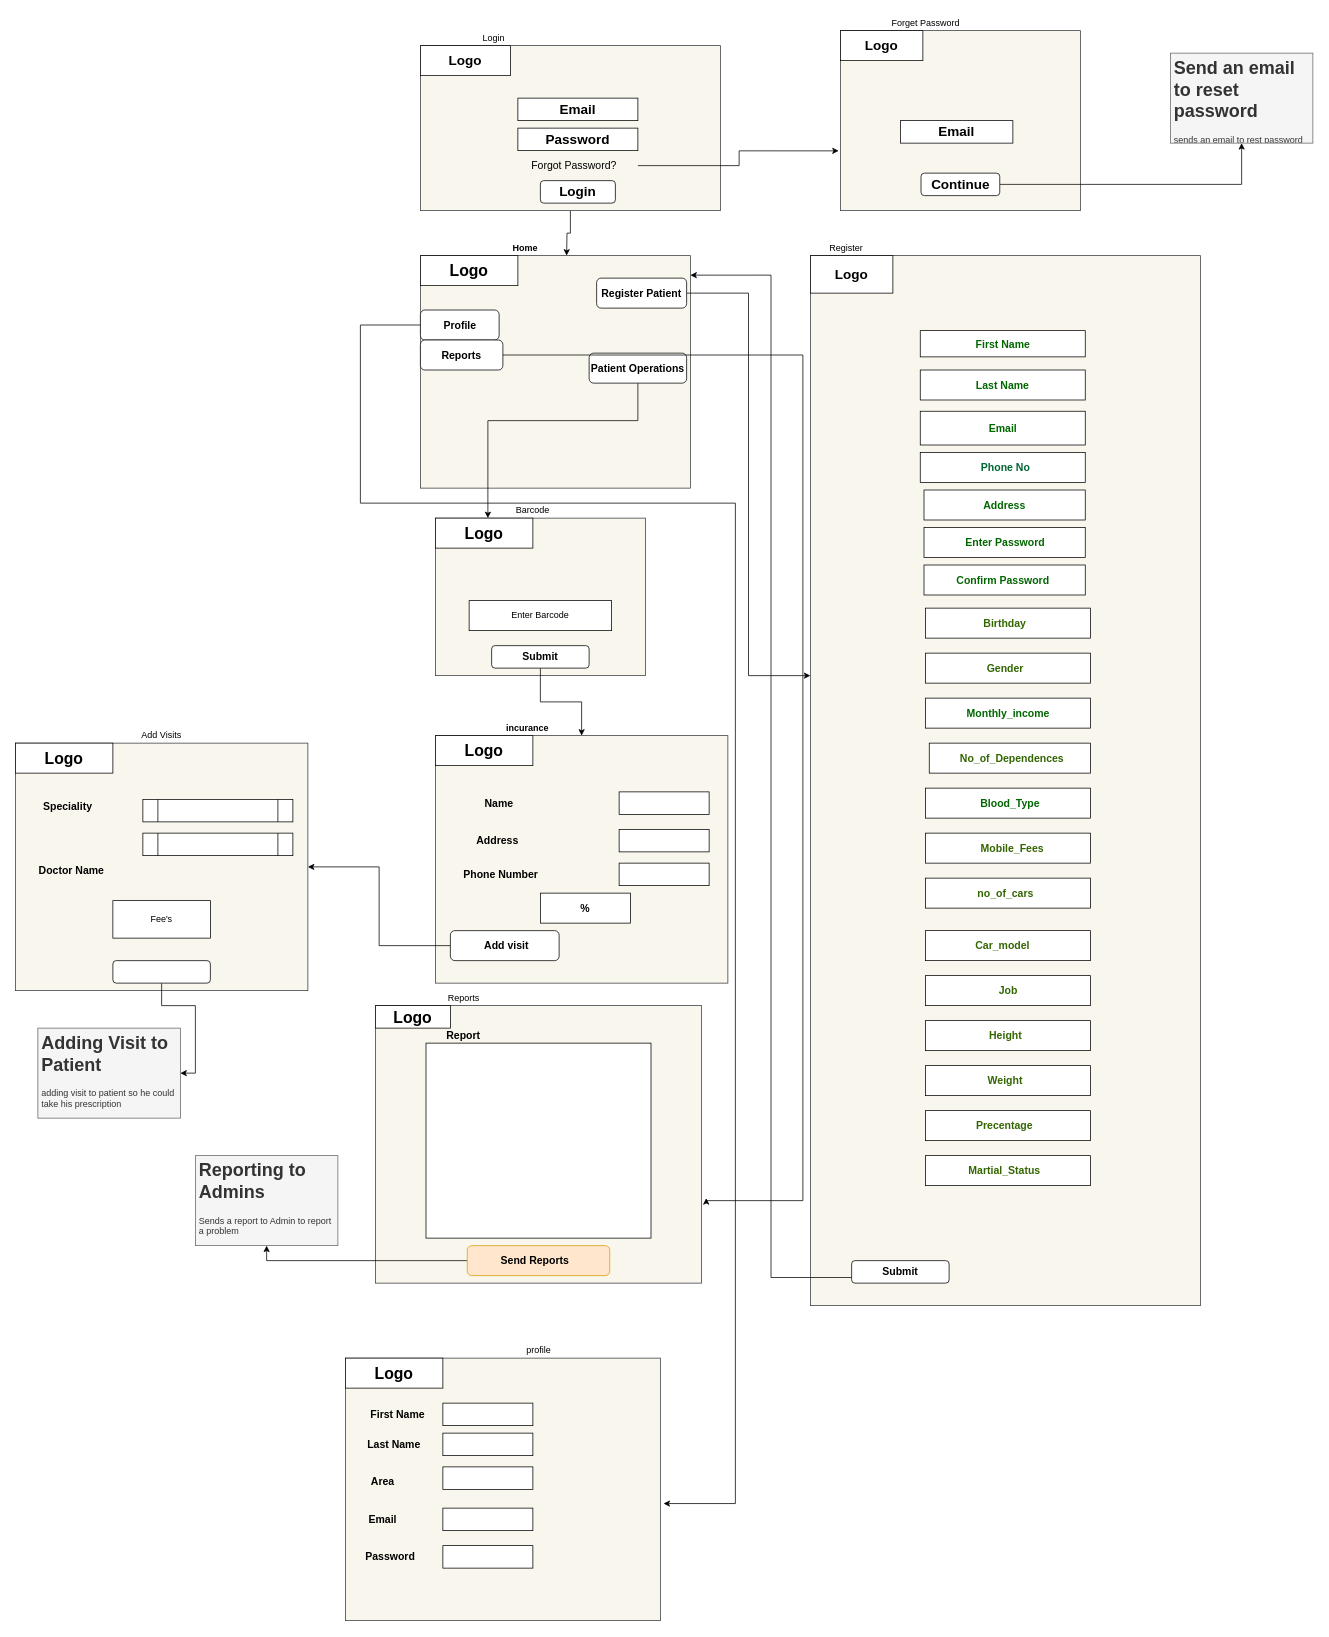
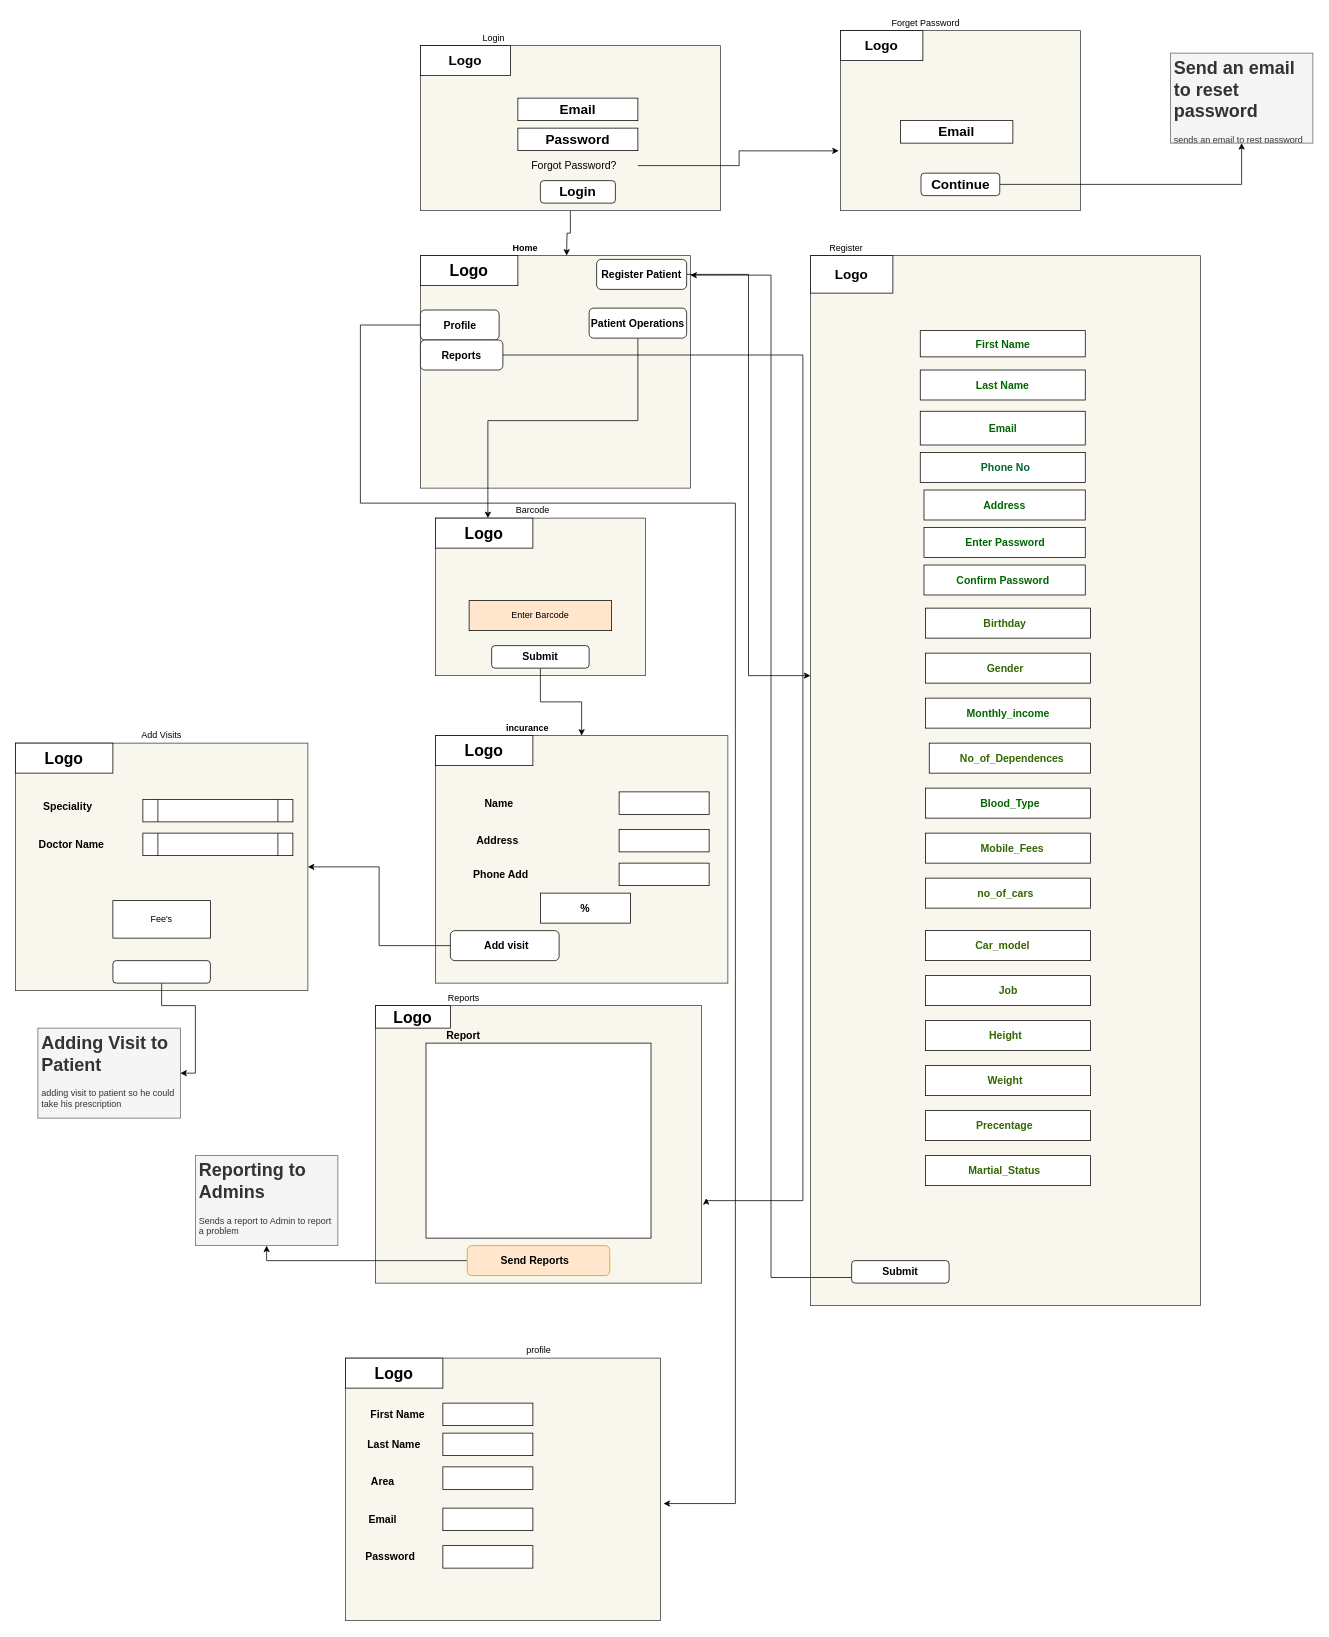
node "Register Patient": moved (642, 293) -> (642, 274)
node "Patient Operations": moved (638, 368) -> (638, 323)
node "Enter Barcode": fillcolor #ffffff -> #ffe6cc
node "Doctor Name": moved (72, 870) -> (72, 844)
node "Phone Number": label "Phone Number" -> "Phone Add"
